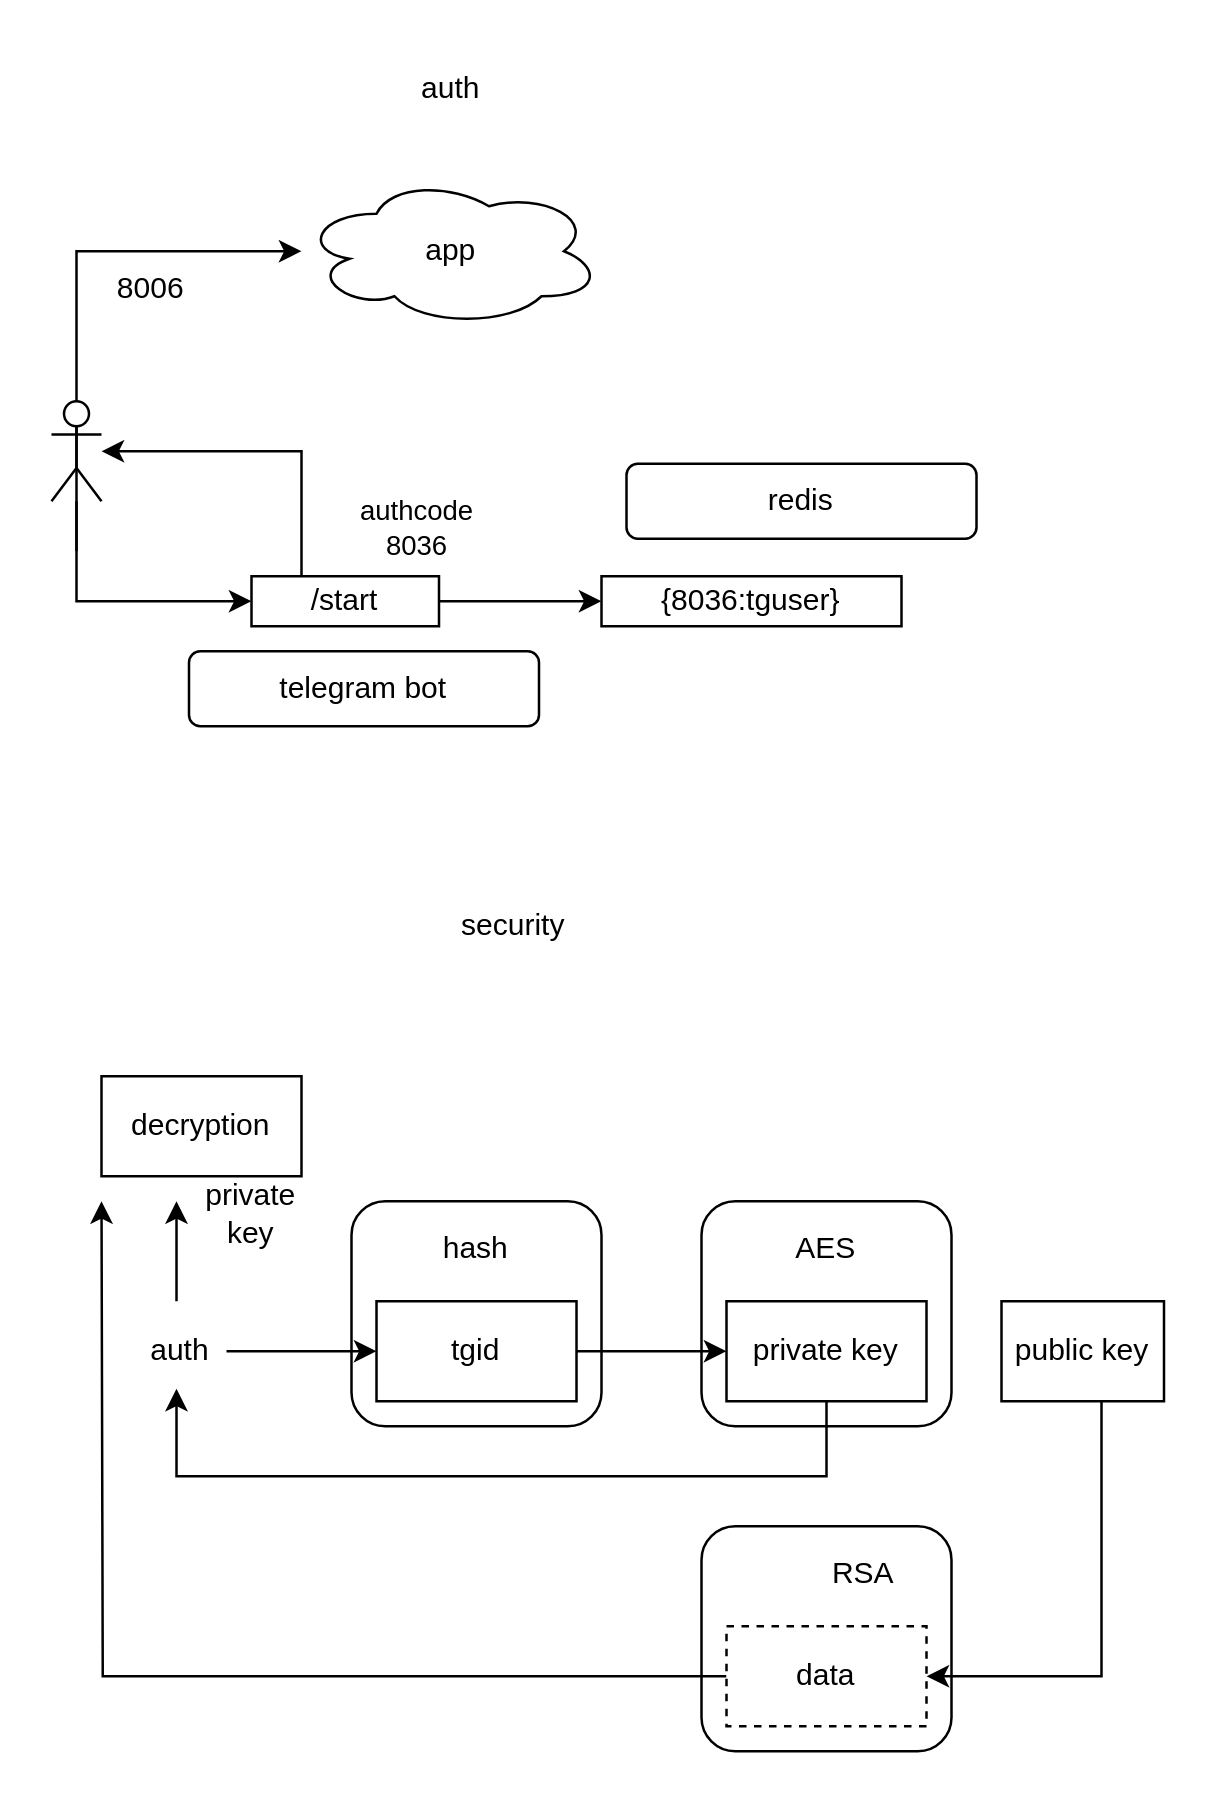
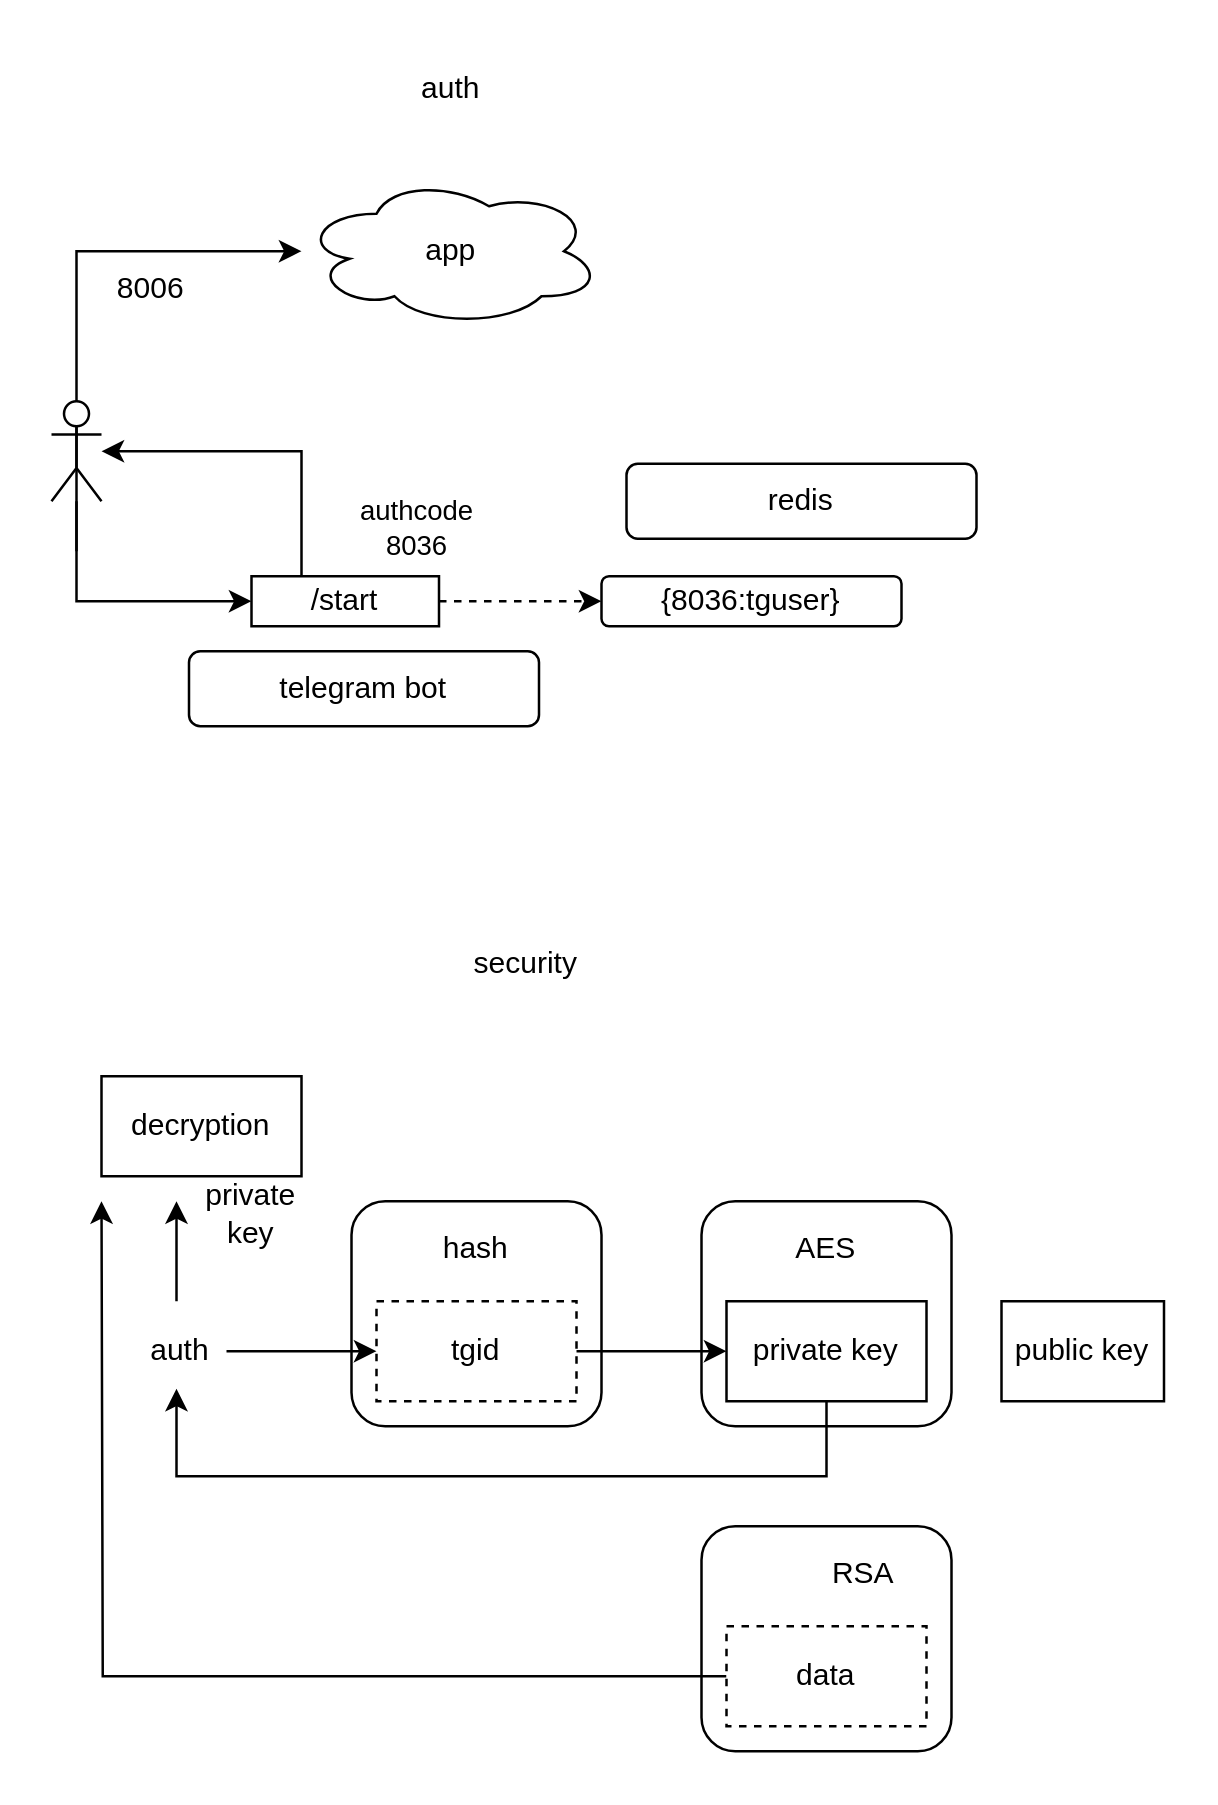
edge "/start" -> "{8036:tguser}": style solid -> dashed
node "{8036:tguser}": shape rectangle -> rounded rectangle
node "security": moved (514, 926) -> (526, 964)
node "tgid": style solid -> dashed
edge "public key" -> "data": removed
